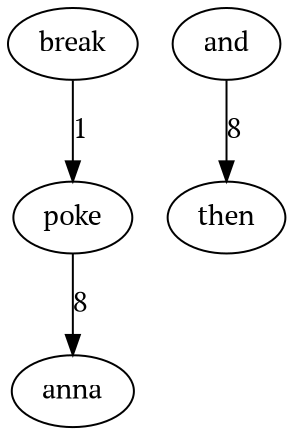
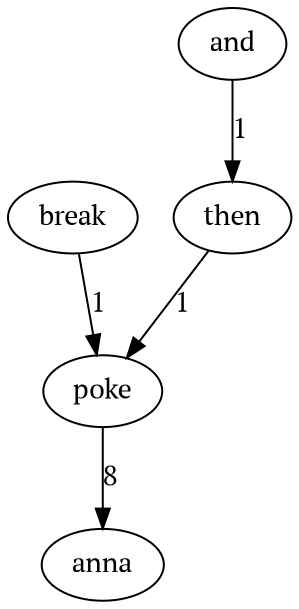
edge "and" -> "then": label "8" -> "1"
edge "then" -> "poke": added, label "1"
